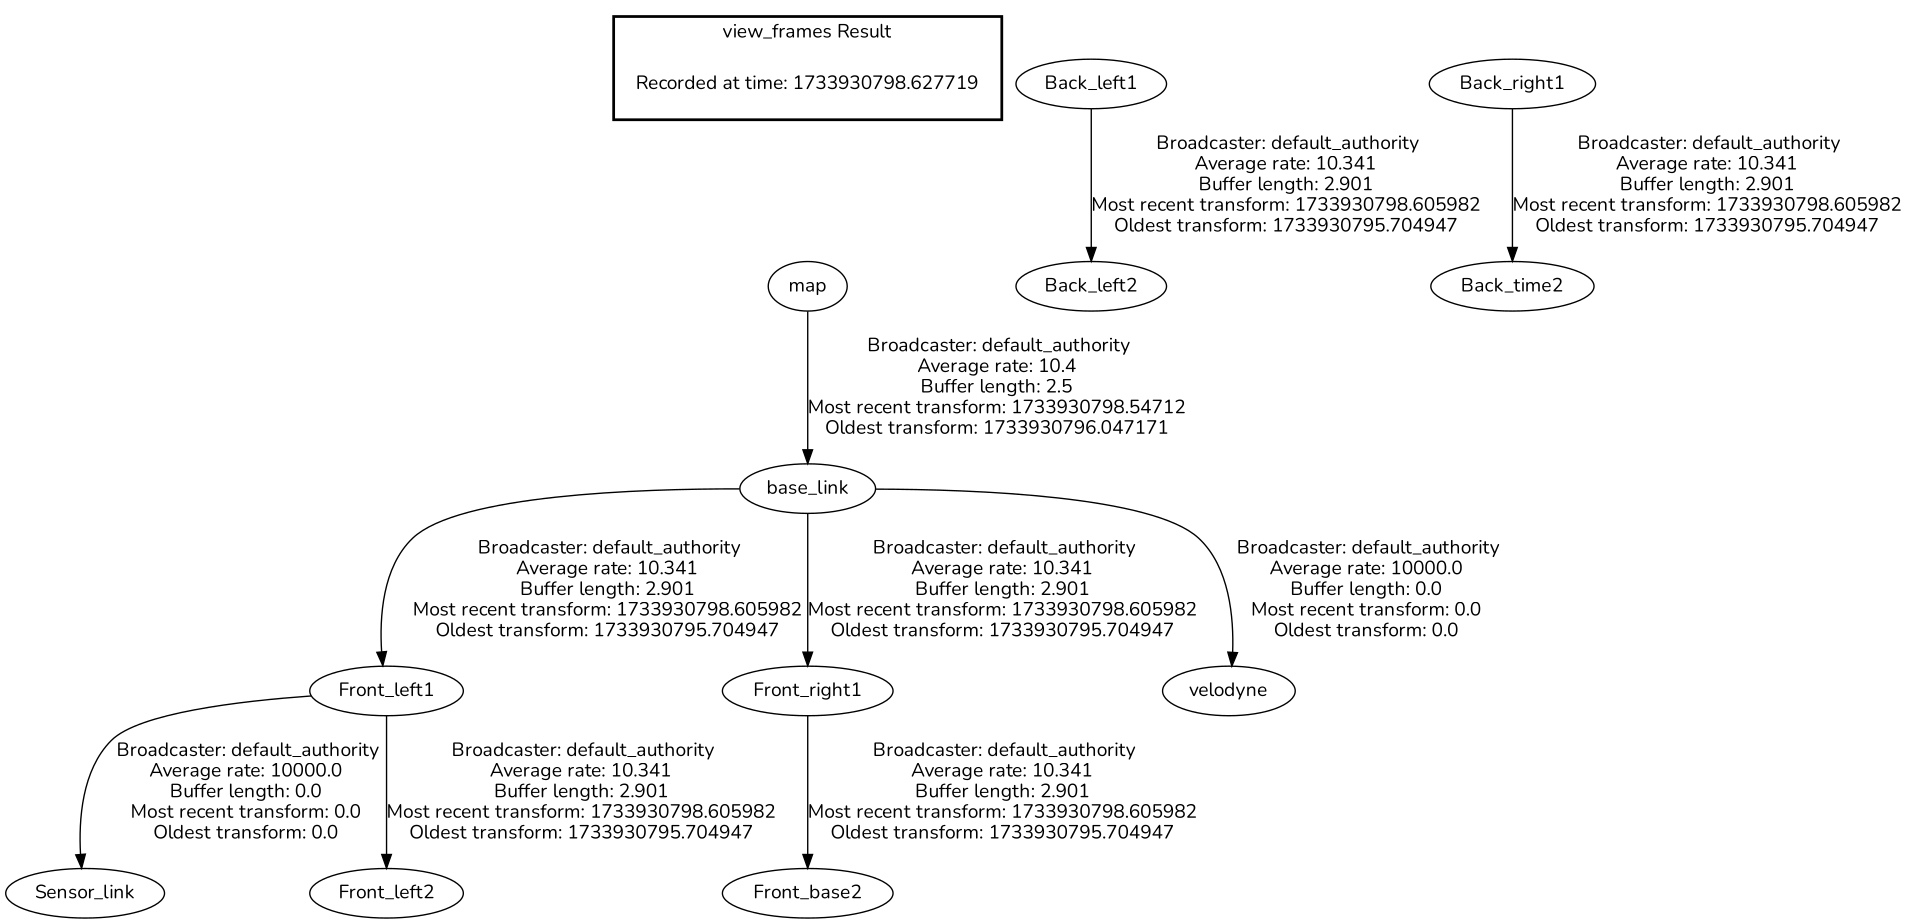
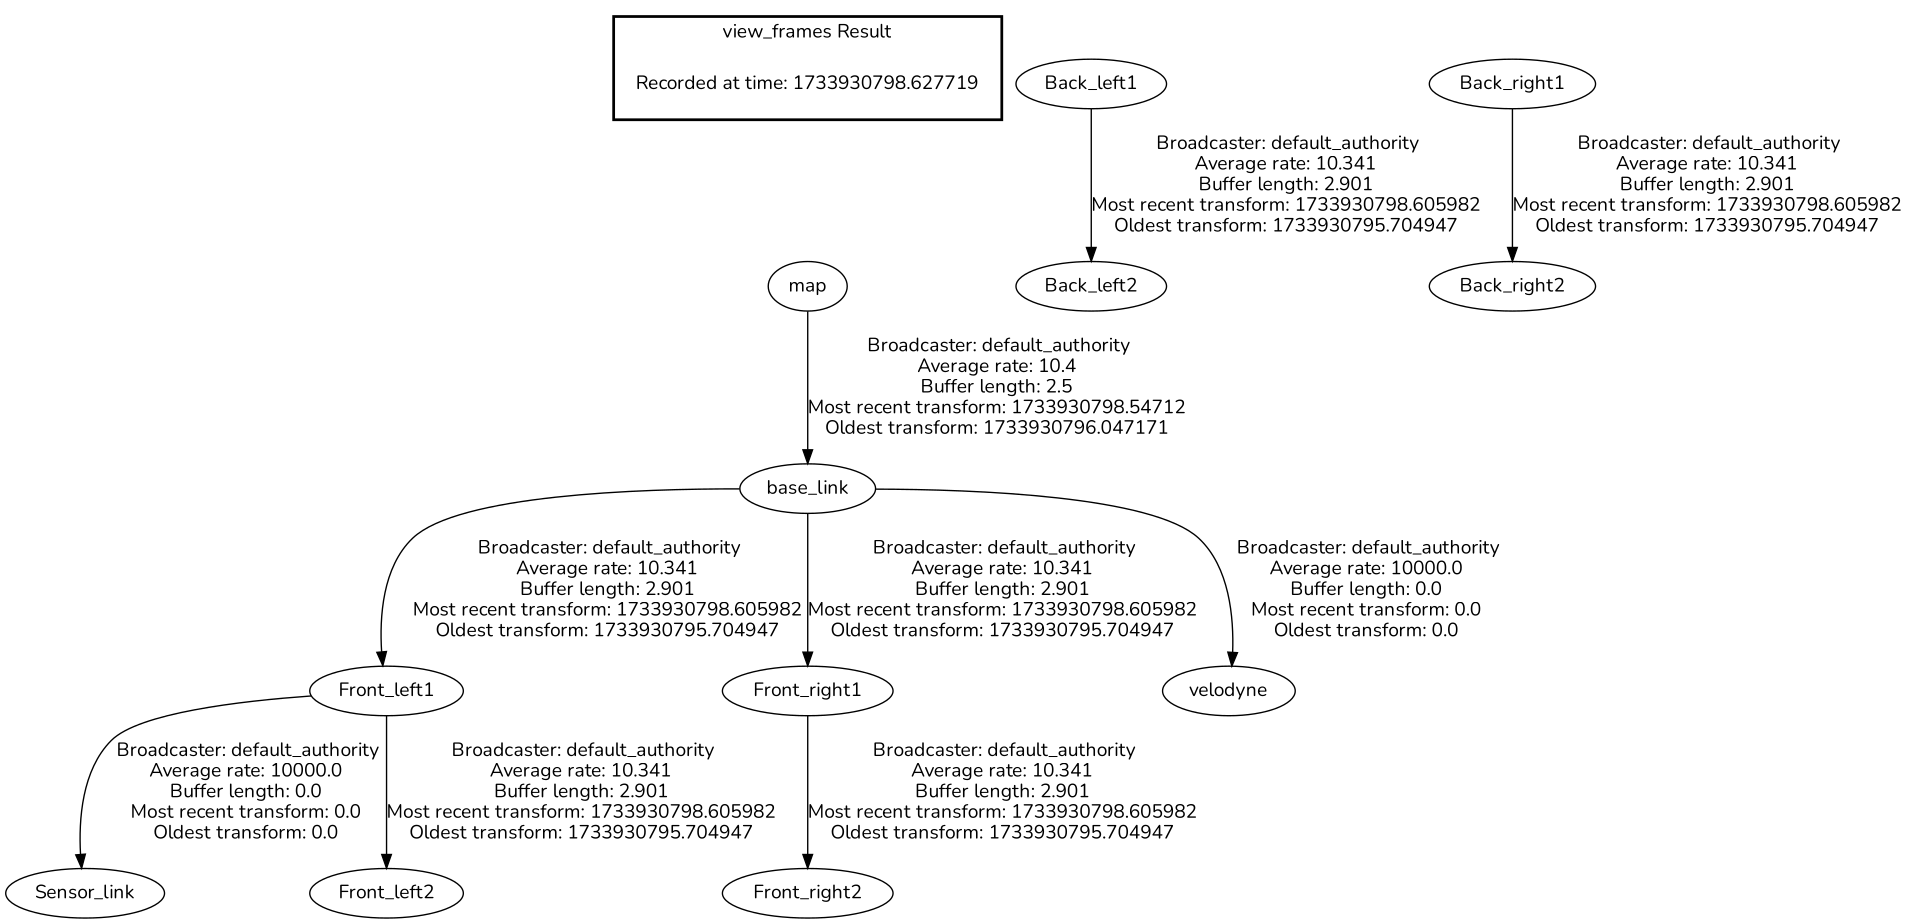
node "Back_time2": label "Back_time2" -> "Back_right2"
node "Front_base2": label "Front_base2" -> "Front_right2"
